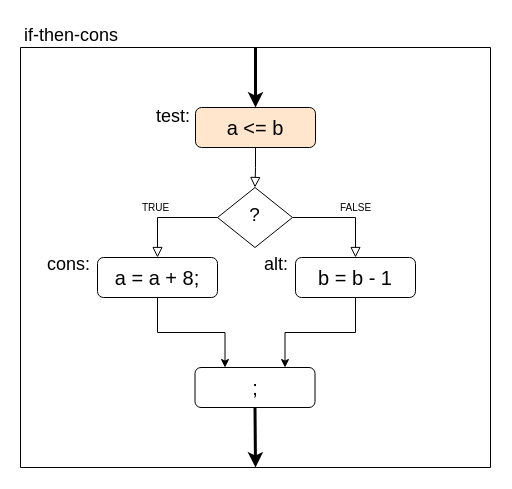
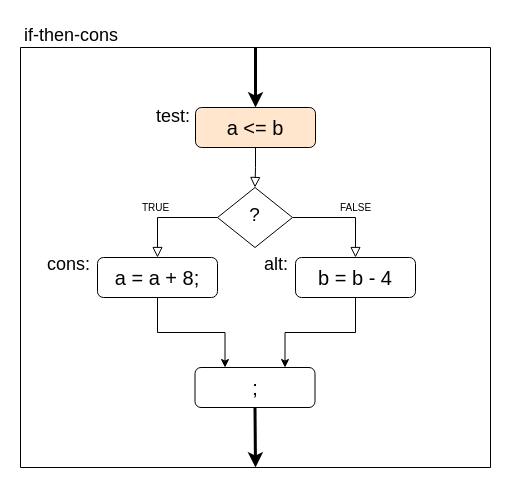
node "b = b - 1": label "b = b - 1" -> "b = b - 4"
